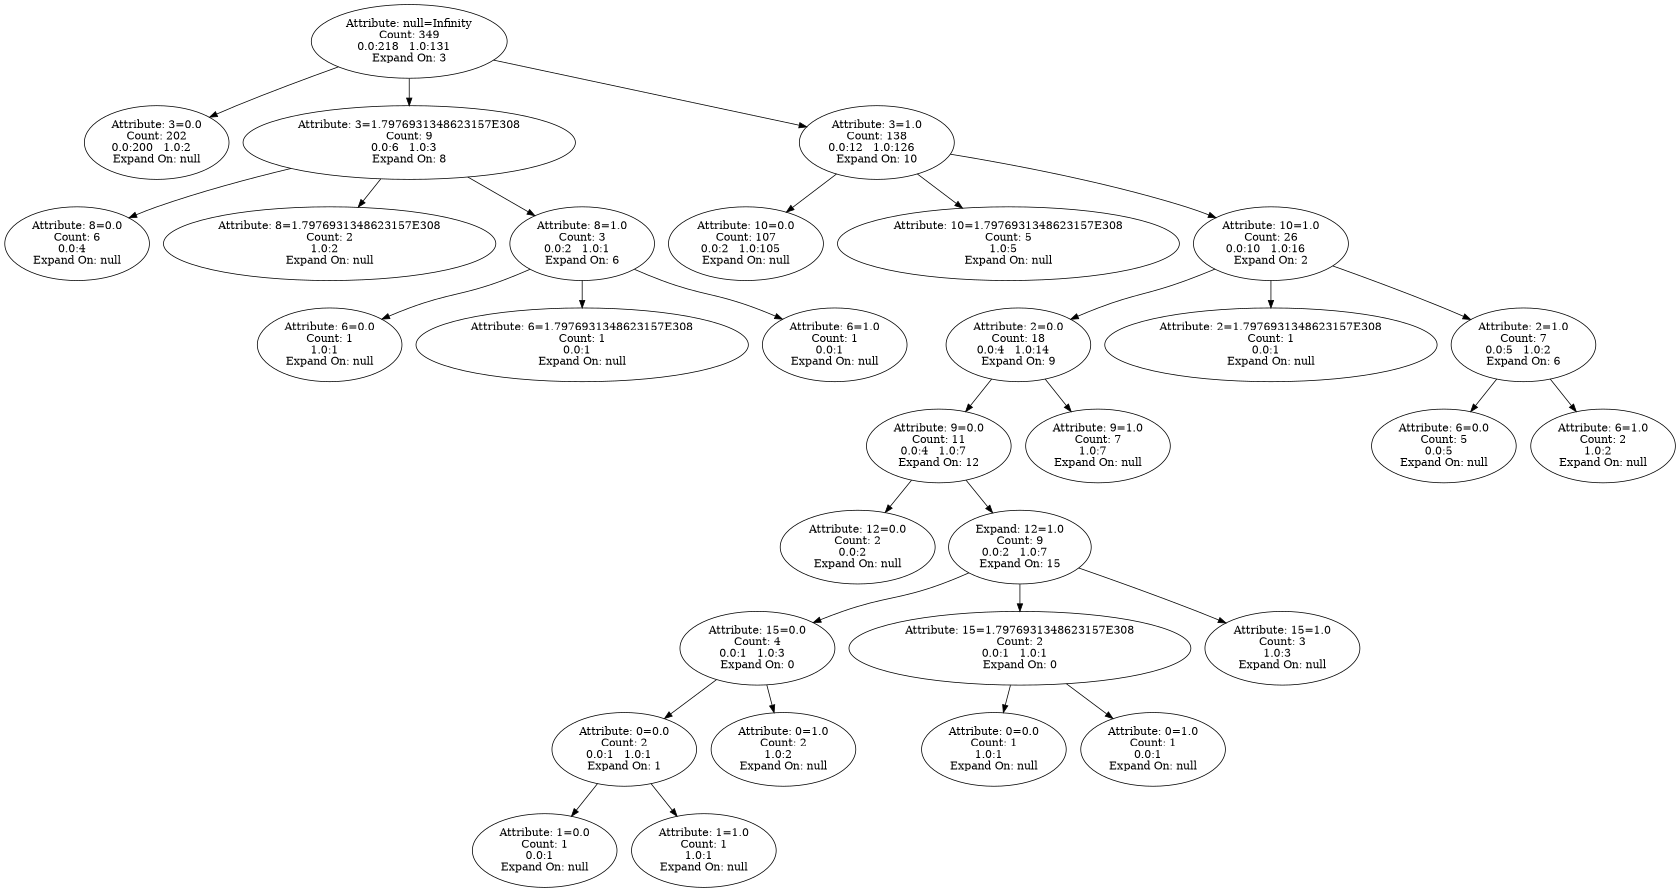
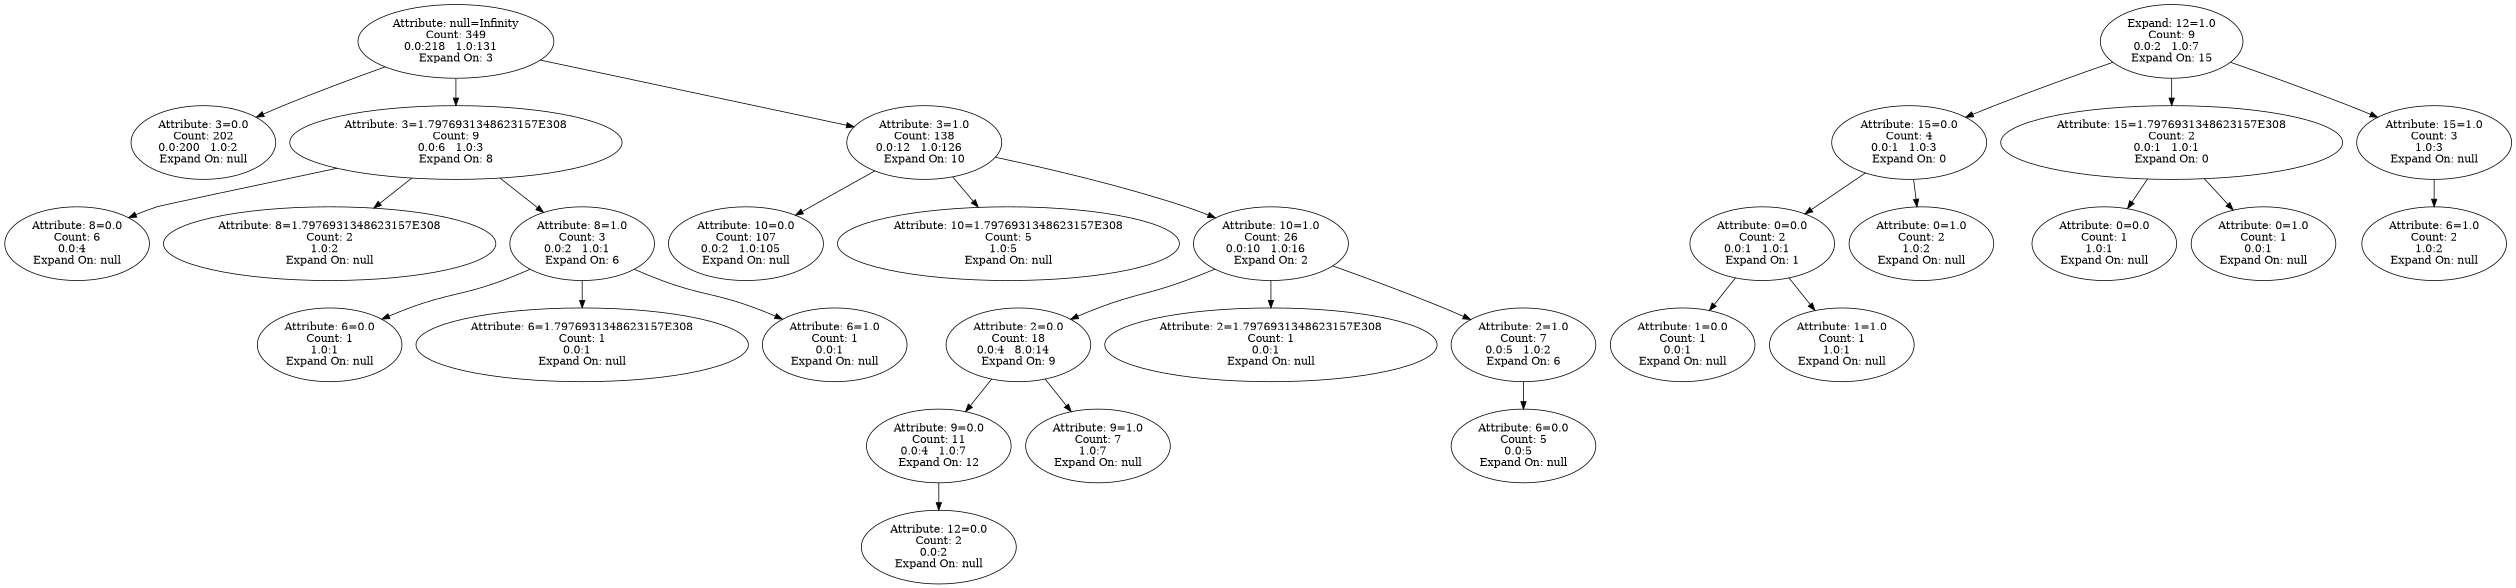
node "Attribute: 2=0.0 Count: 18 0.0:4   1.0:14 Expand On: 9": label "Attribute: 2=0.0 Count: 18 0.0:4   1.0:14 Expand On: 9" -> "Attribute: 2=0.0 Count: 18 0.0:4   8.0:14 Expand On: 9"
edge "Attribute: 2=1.0 Count: 7 0.0:5   1.0:2 Expand On: 6" -> "Attribute: 6=1.0 Count: 2 1.0:2 Expand On: null": now "Attribute: 15=1.0 Count: 3 1.0:3 Expand On: null" -> "Attribute: 6=1.0 Count: 2 1.0:2 Expand On: null"
edge "Attribute: 9=0.0 Count: 11 0.0:4   1.0:7 Expand On: 12" -> "Expand: 12=1.0 Count: 9 0.0:2   1.0:7 Expand On: 15": removed
